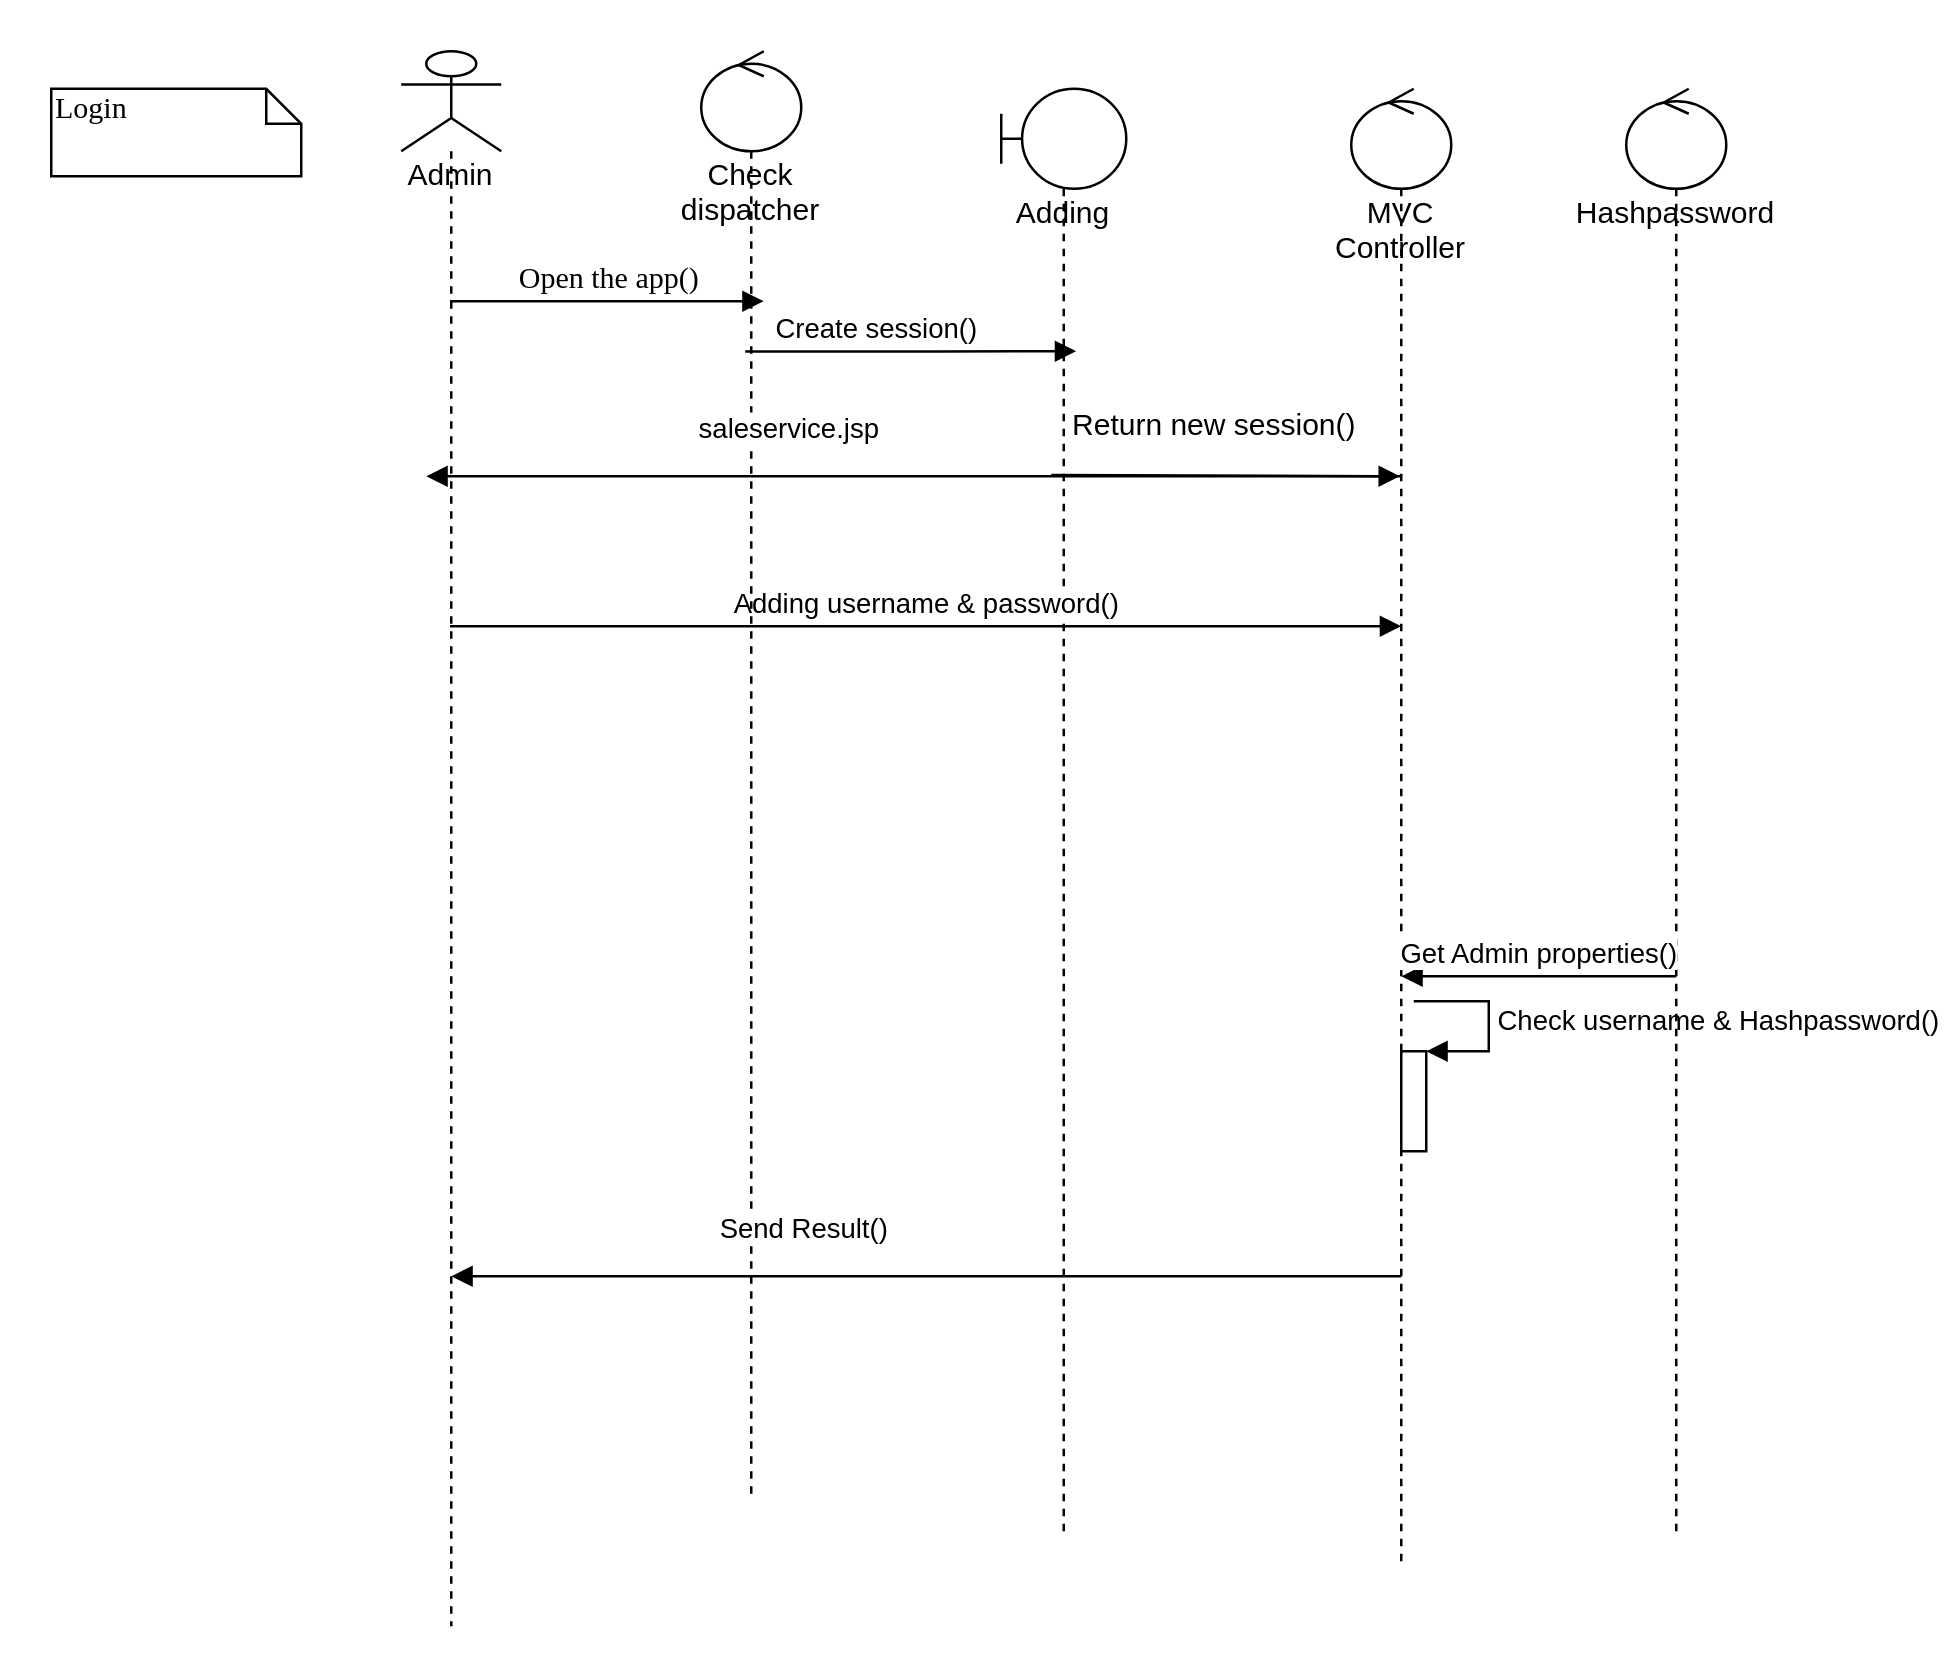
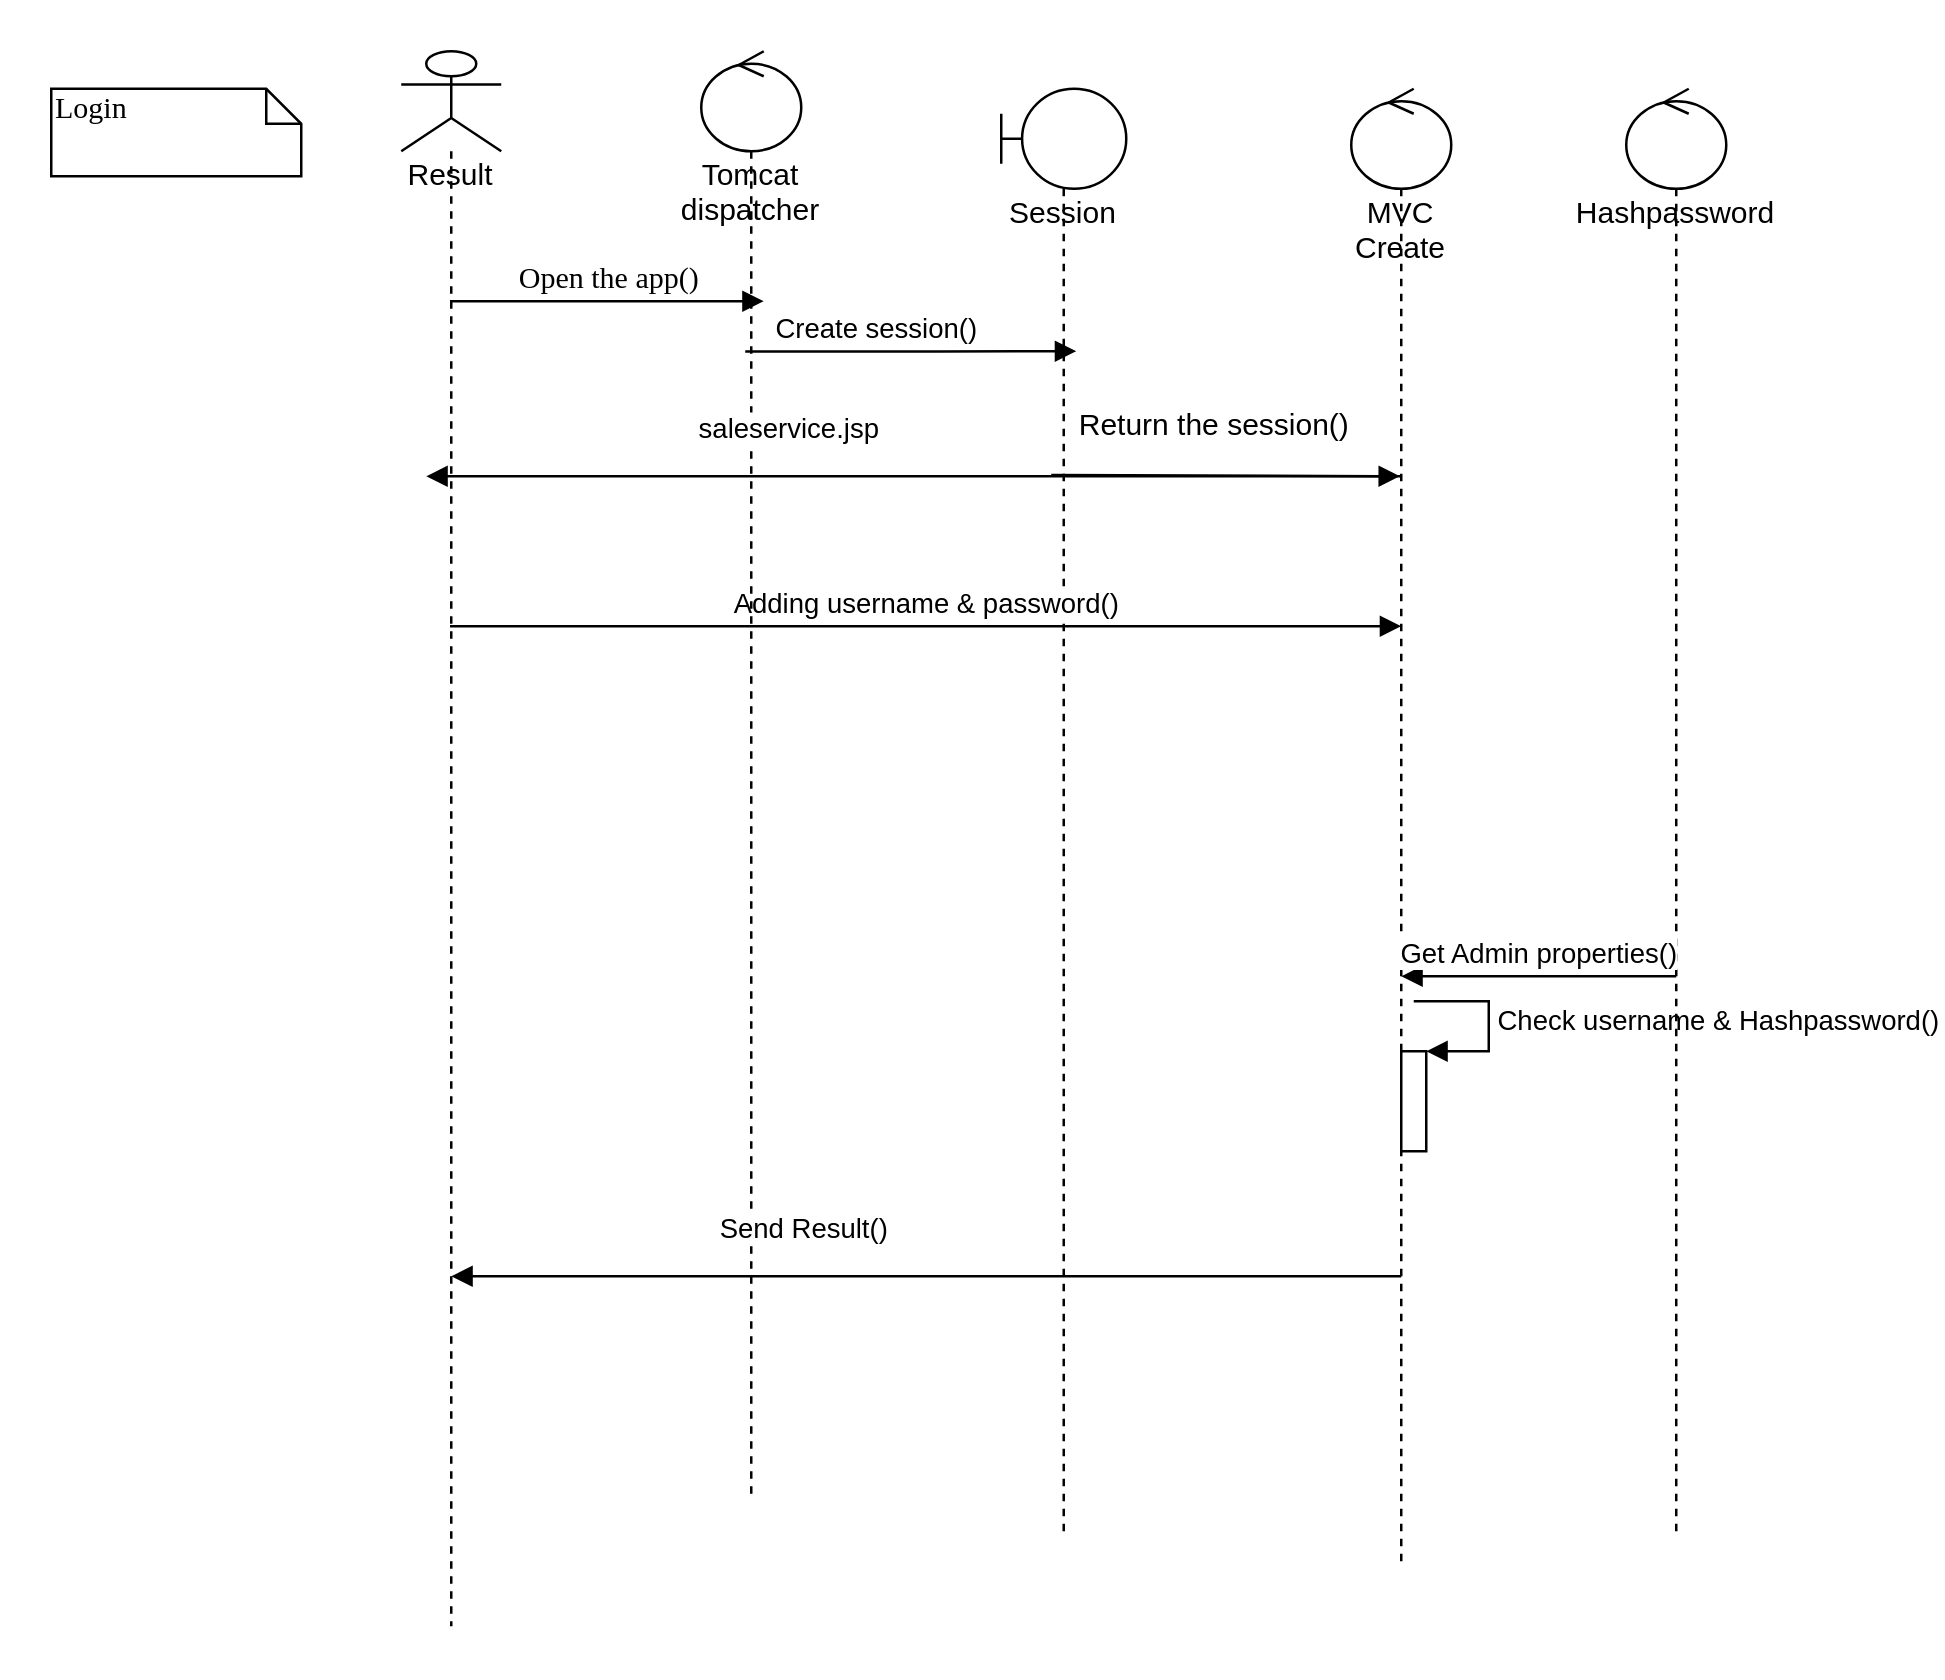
node "Admin": label "Admin" -> "Result"
node "Check dispatcher": label "Check dispatcher" -> "Tomcat dispatcher"
node "Adding": label "Adding" -> "Session"
node "MVC Controller": label "MVC Controller" -> "MVC Create"
node "Return new session()": label "Return new session()" -> "Return the session()"
